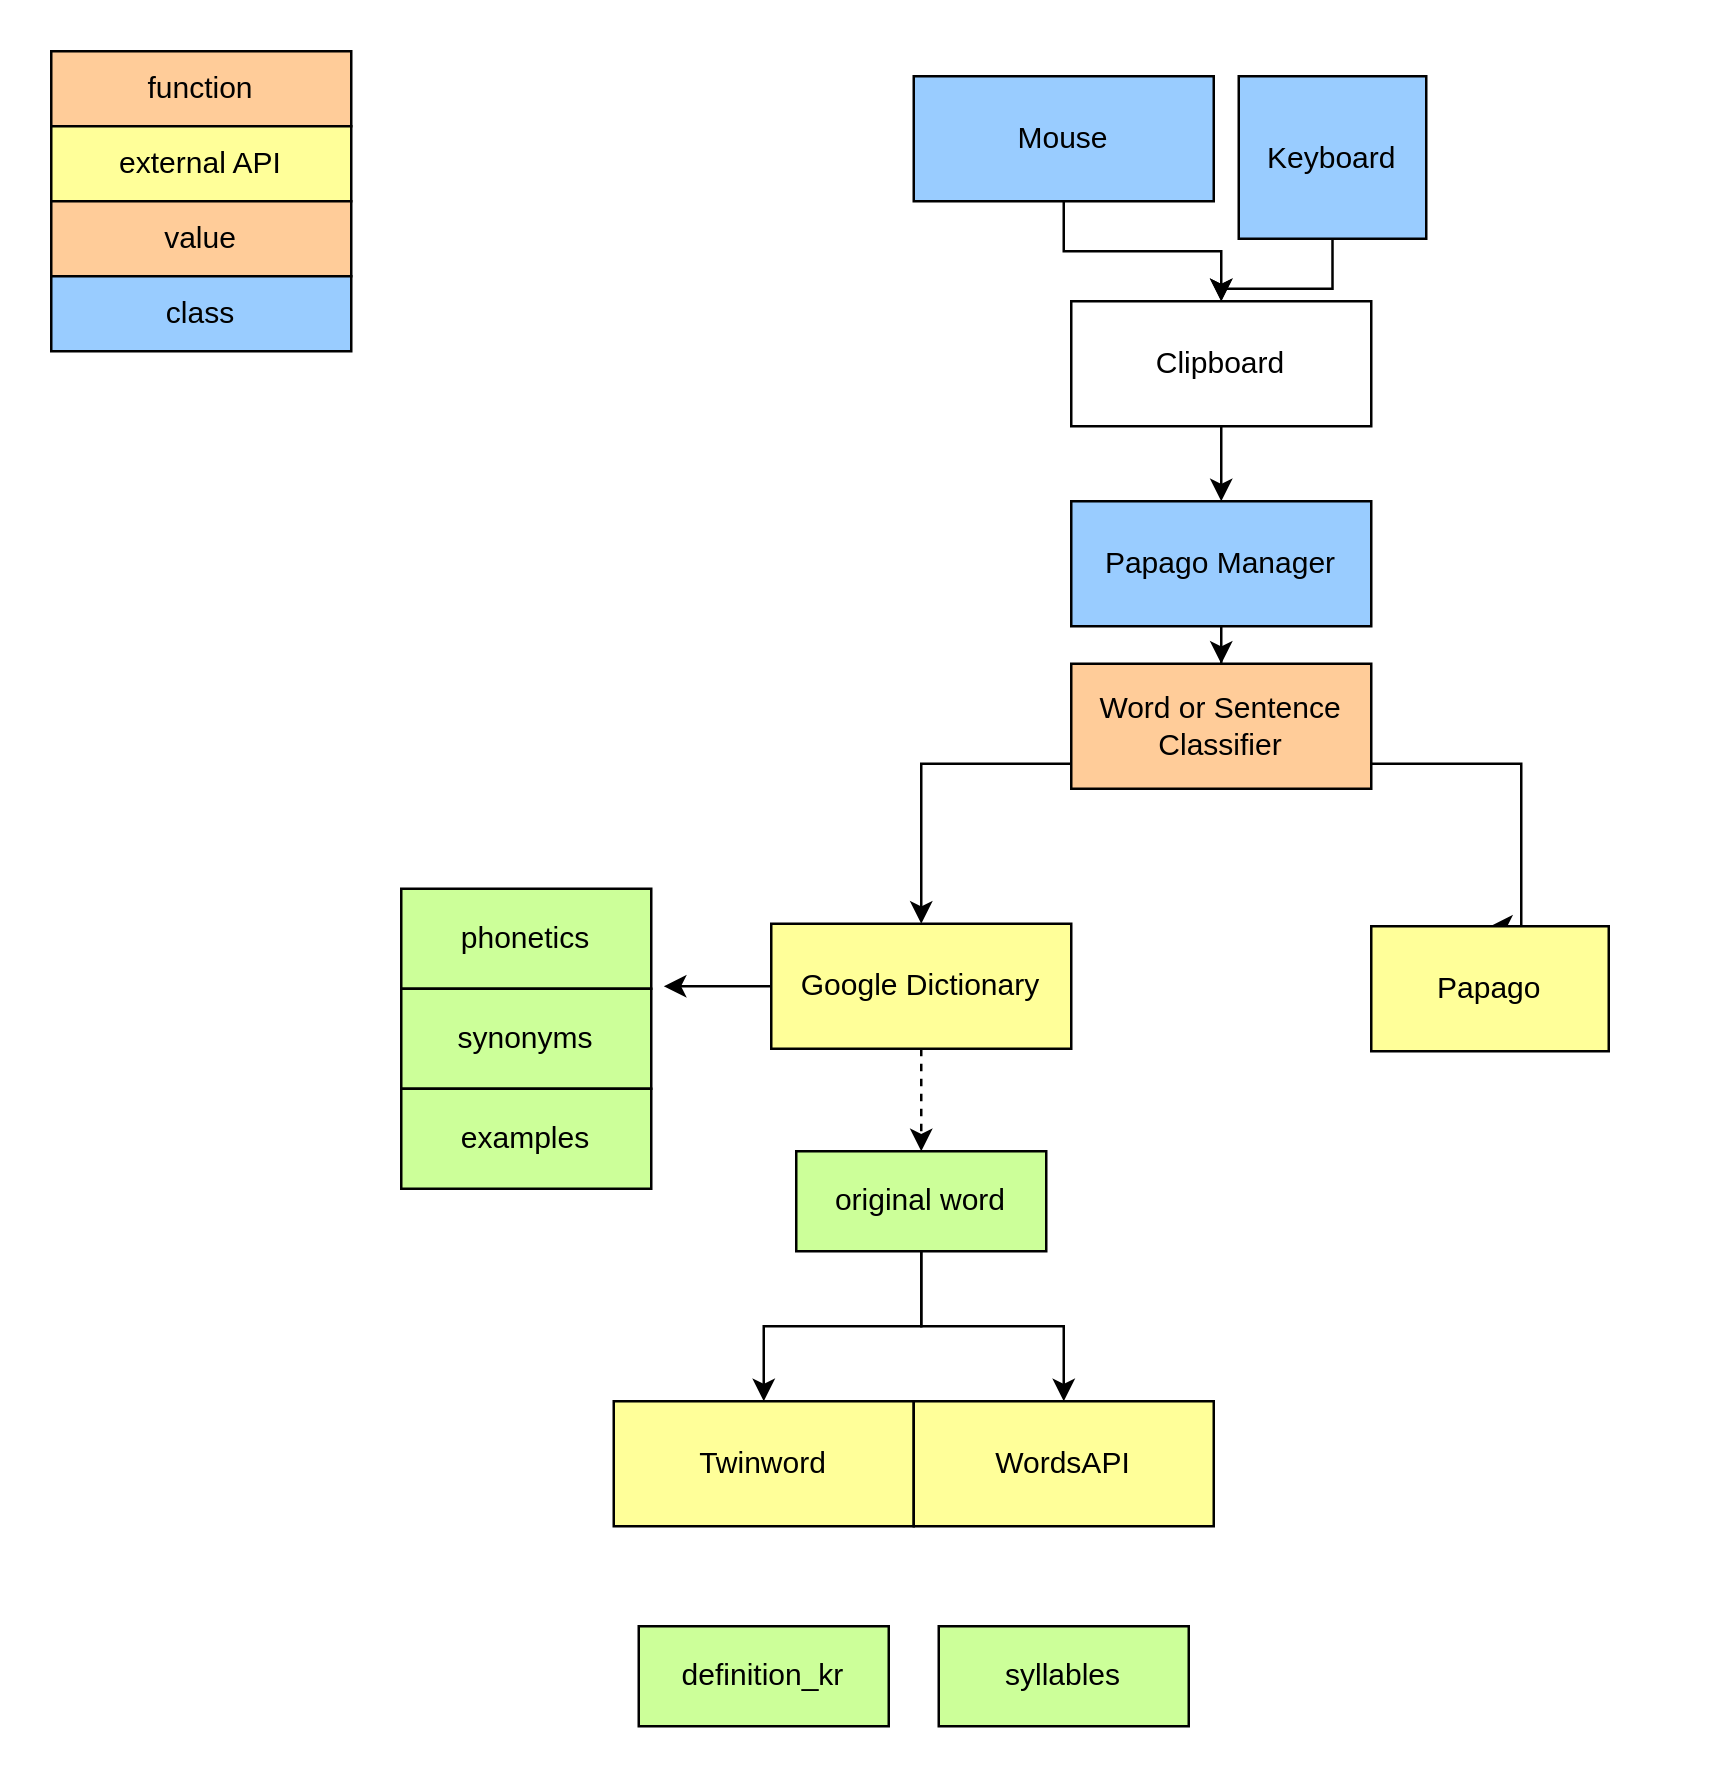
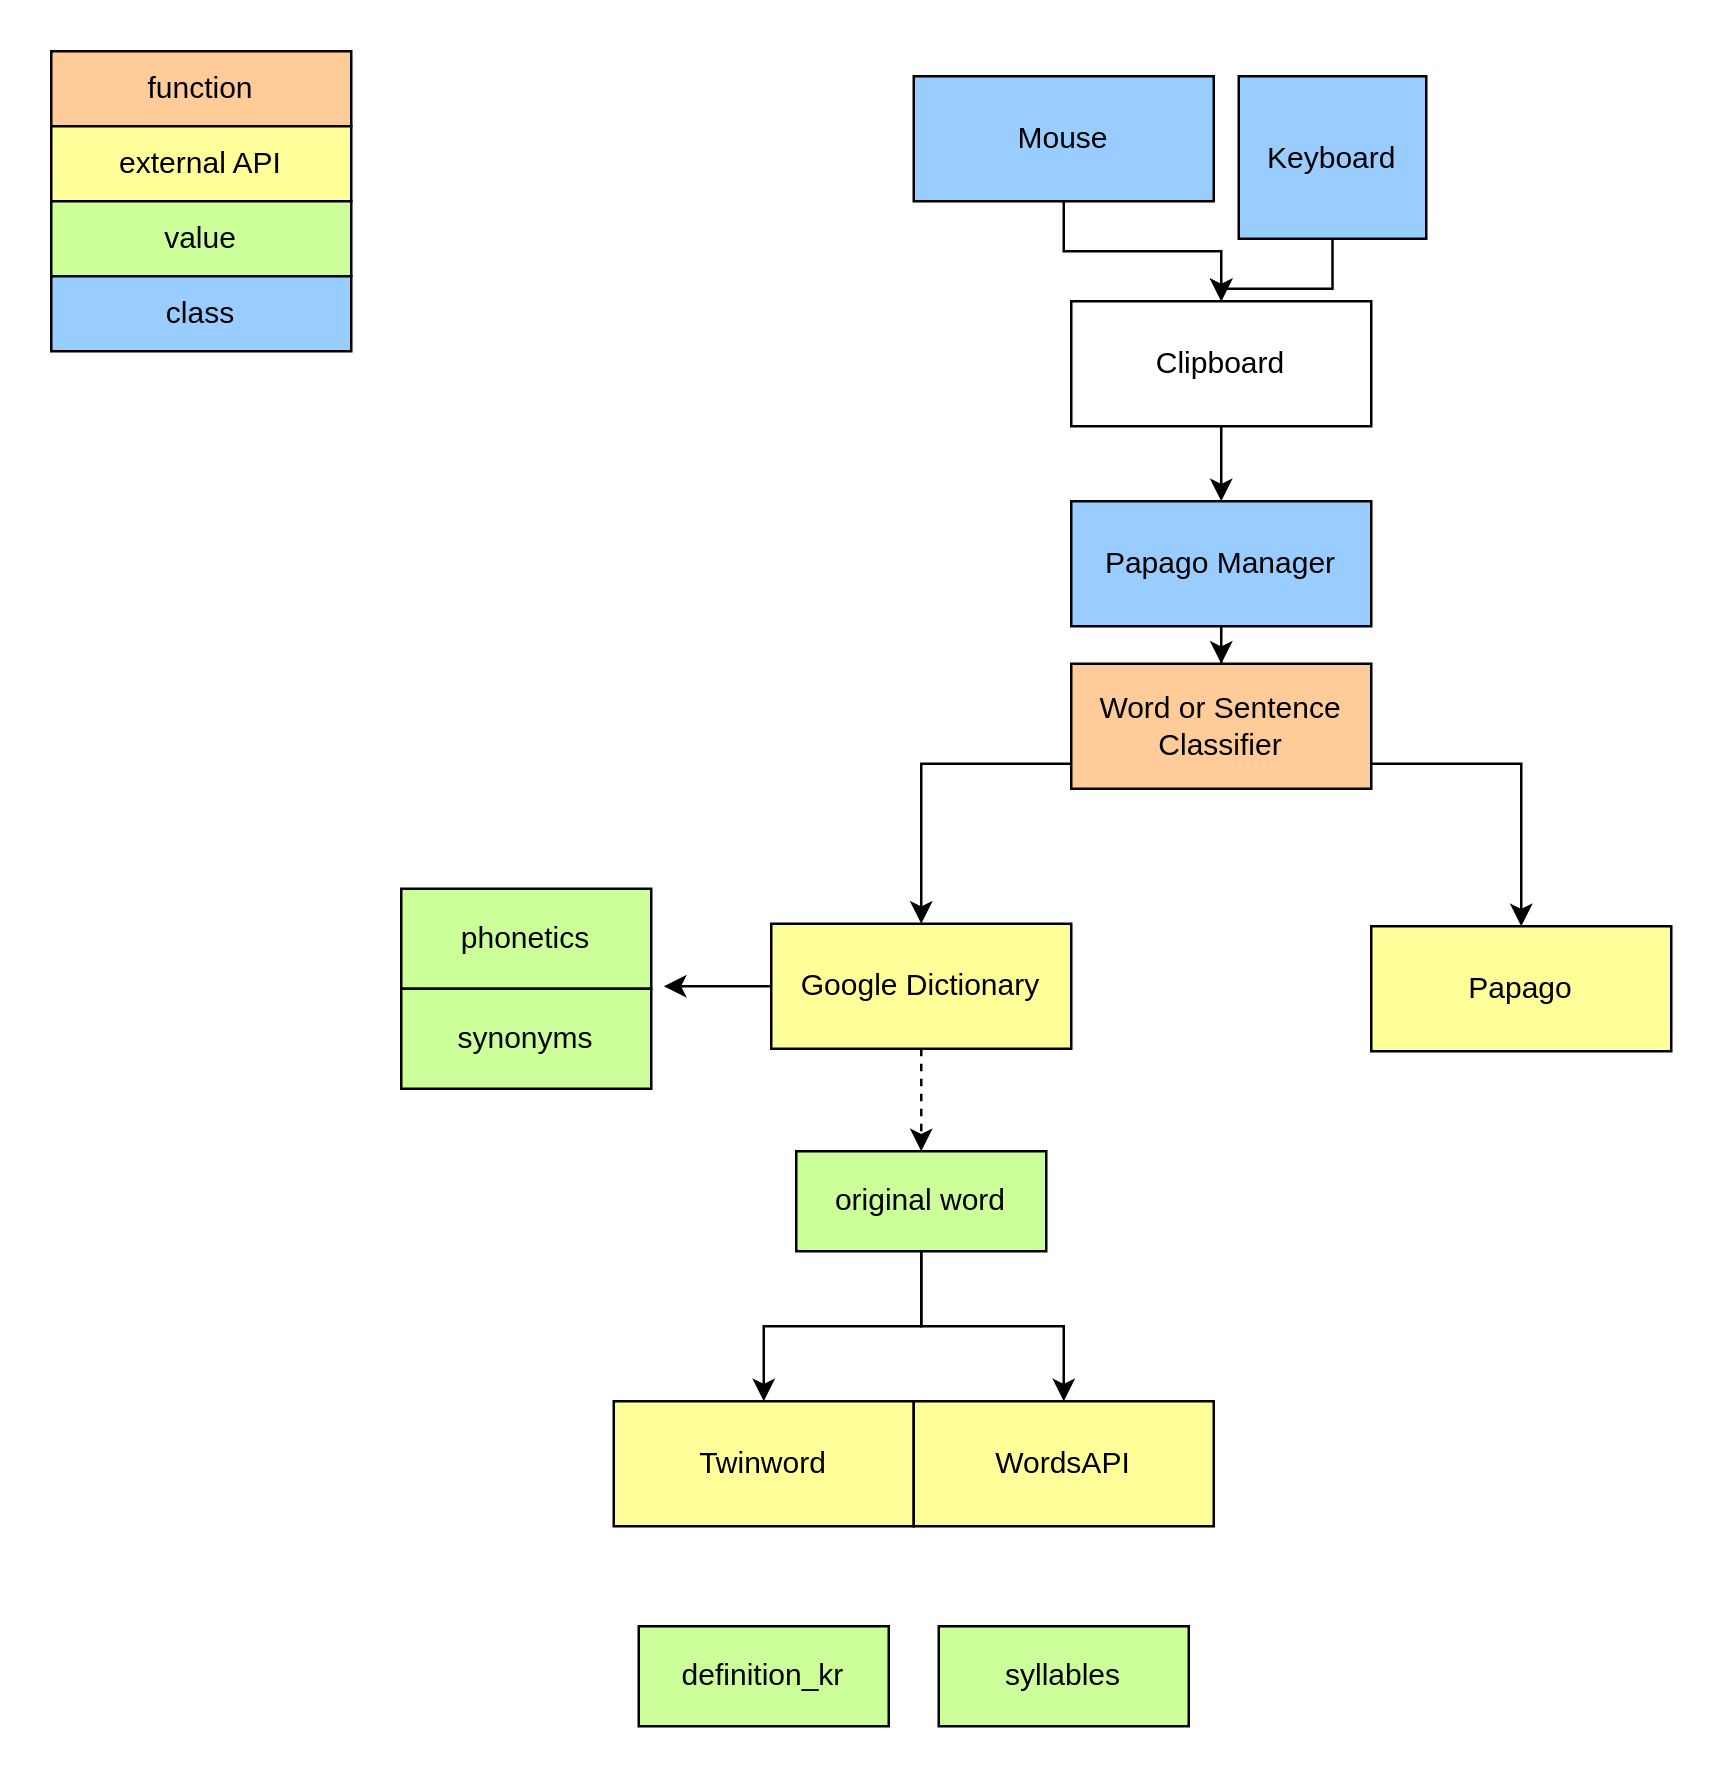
node "value": fillcolor #ffcc99 -> #ccff99
node "Papago": size 238x125 -> 300x125
node "examples": removed
